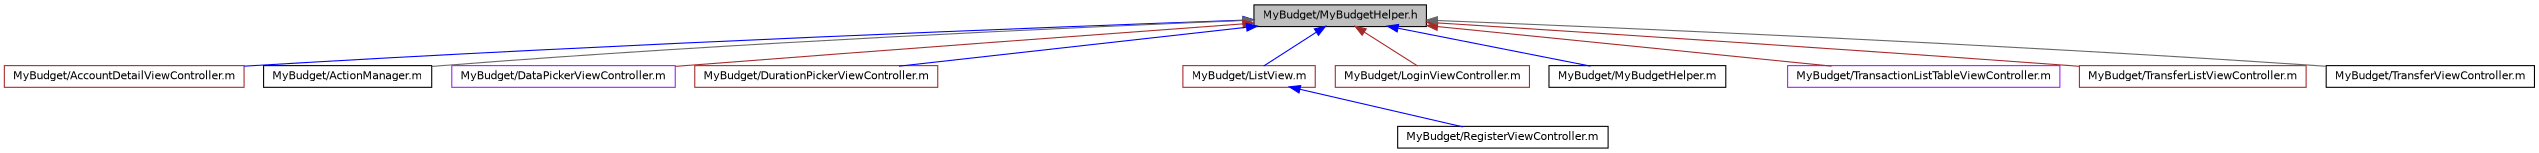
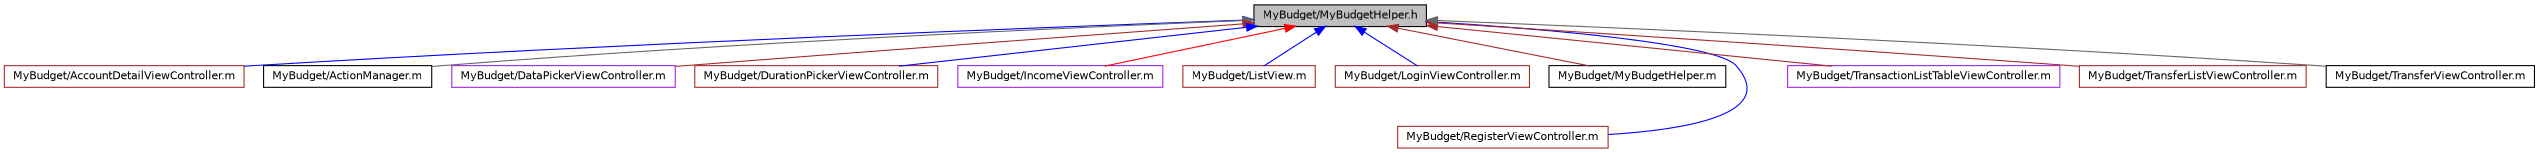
edge "MyBudget/MyBudgetHelper.m" -> "MyBudget/MyBudgetHelper.h": color blue -> brown
edge "MyBudget/LoginViewController.m" -> "MyBudget/MyBudgetHelper.h": color brown -> blue
node "MyBudget/IncomeViewController.m": added
edge "MyBudget/RegisterViewController.m" -> "MyBudget/ListView.m": now "MyBudget/RegisterViewController.m" -> "MyBudget/MyBudgetHelper.h"
node "MyBudget/RegisterViewController.m": color black -> brown
